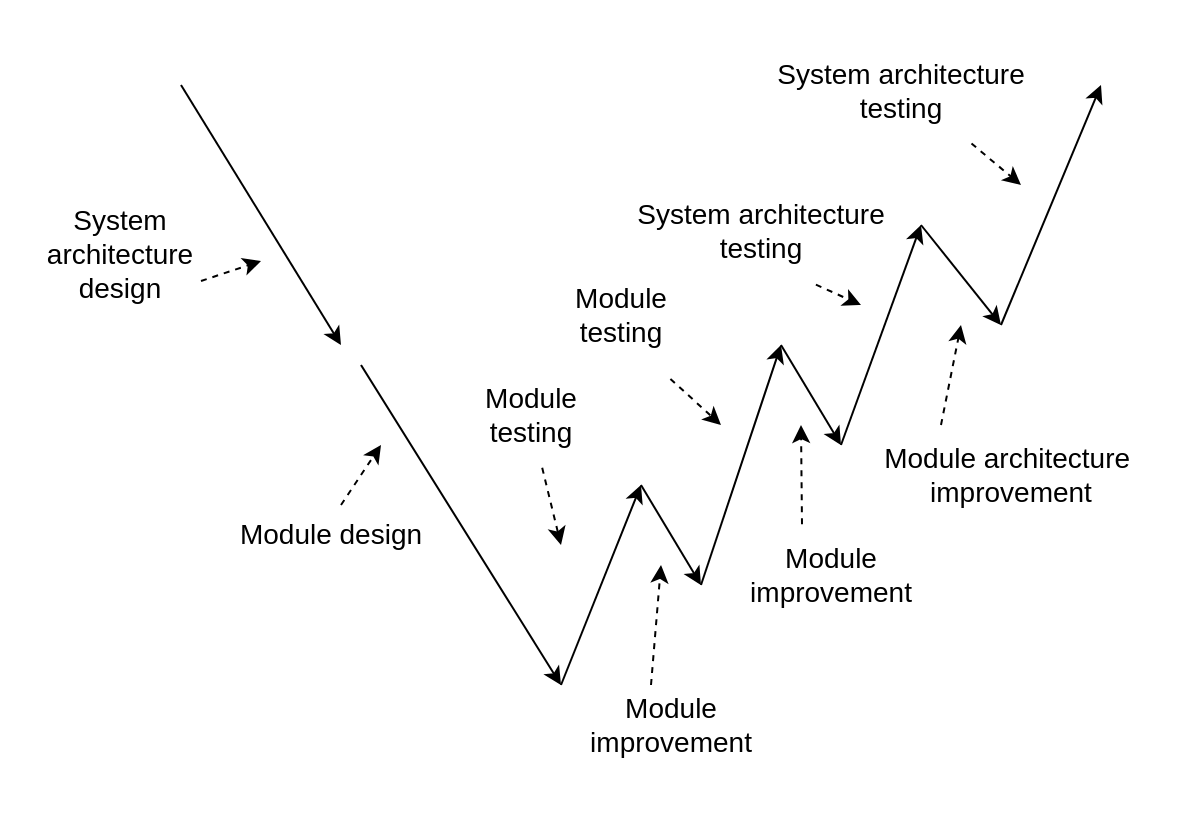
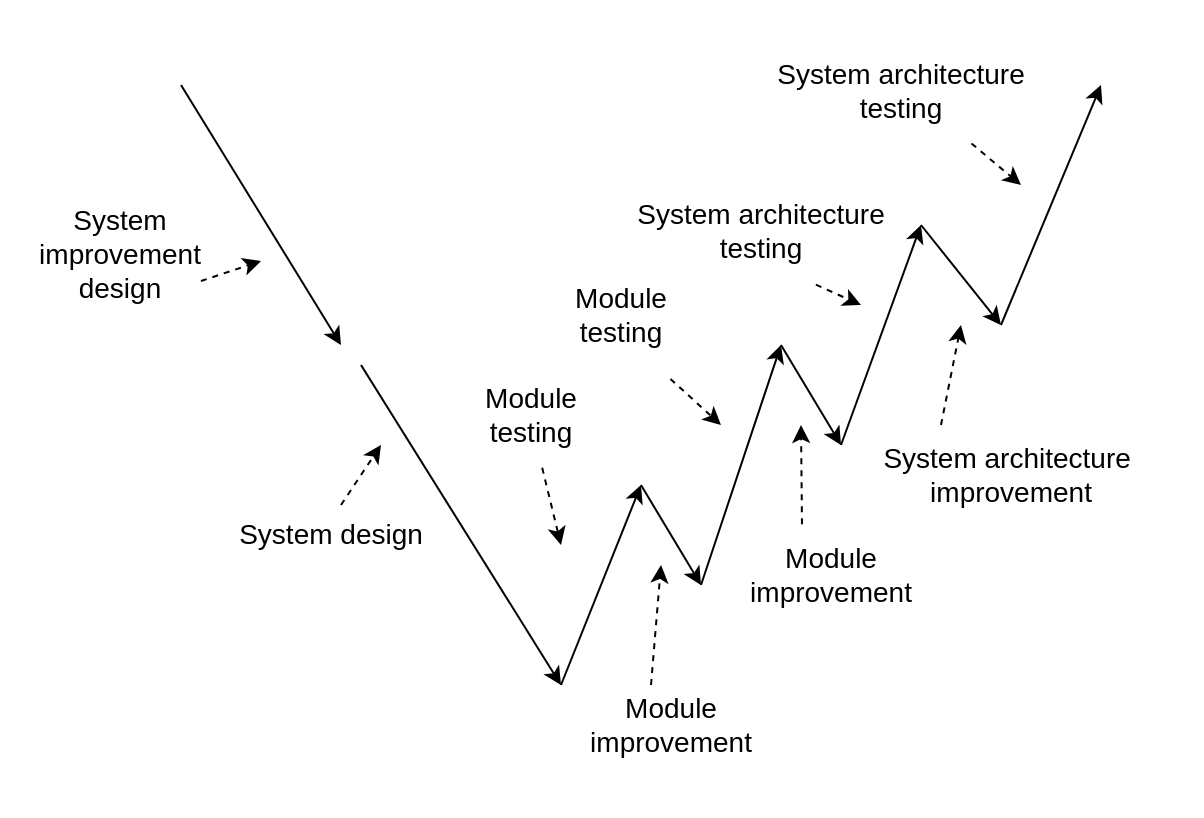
node "System architecture design": label "System architecture design" -> "System improvement design"
node "Module architecture improvement": label "Module architecture improvement" -> "System architecture improvement"
node "Module design": label "Module design" -> "System design"
